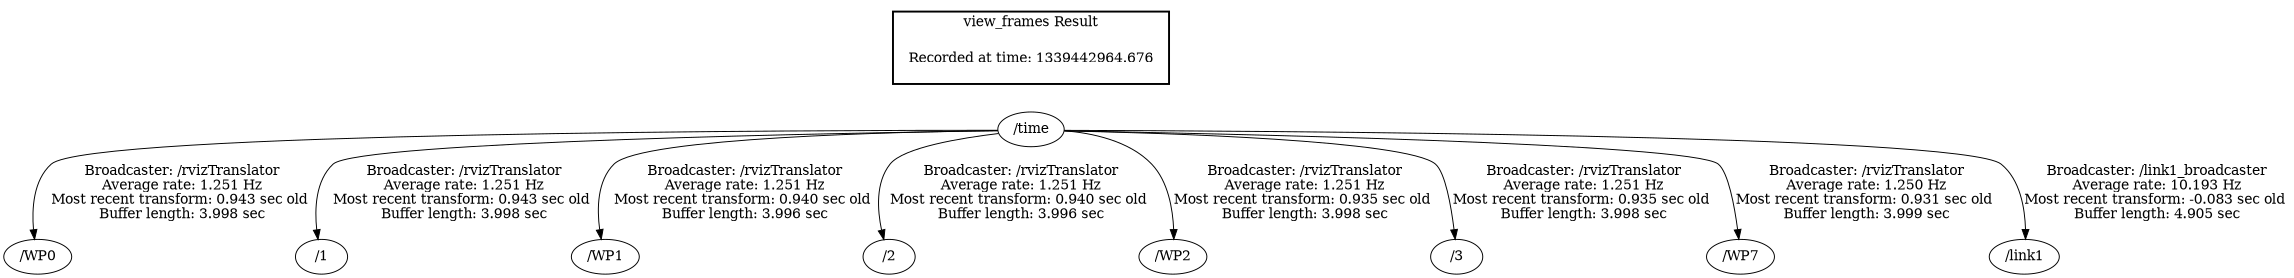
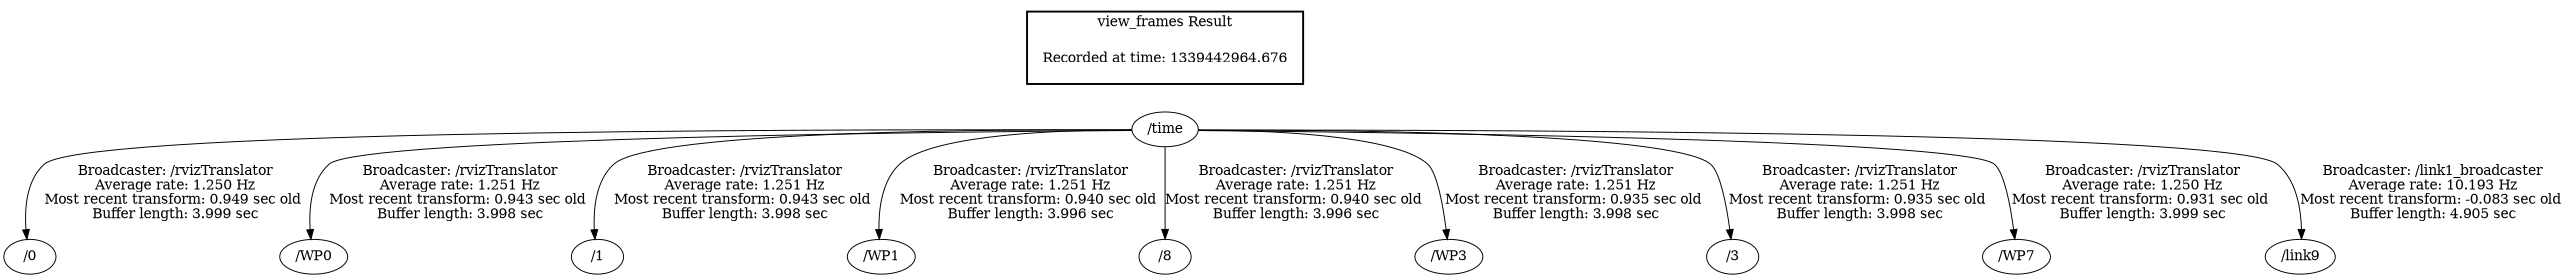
node "/0": added
node "/2": label "/2" -> "/8"
node "/WP2": label "/WP2" -> "/WP3"
node "/link1": label "/link1" -> "/link9"
